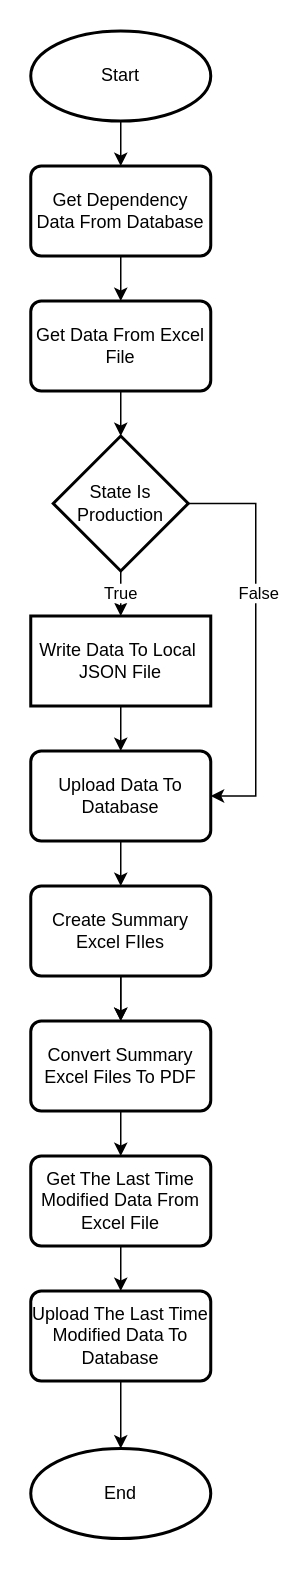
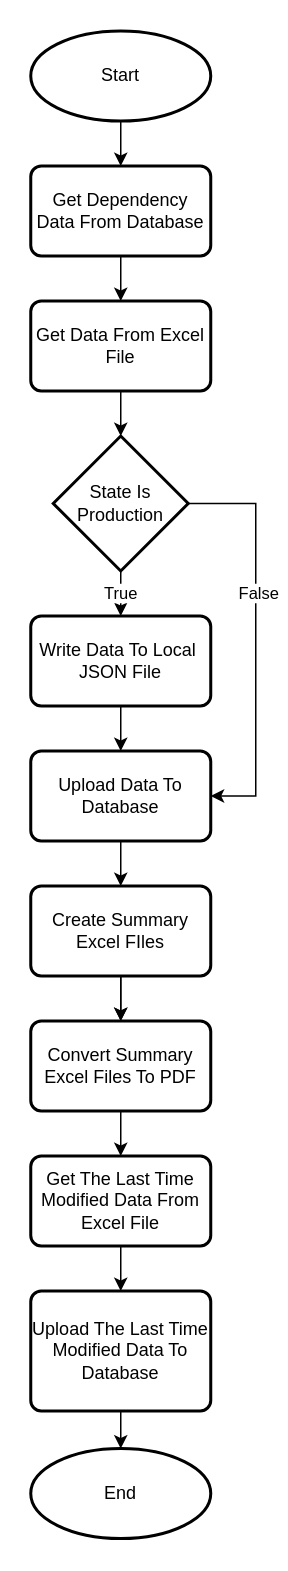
node "Write Data To Local JSON File": shape rectangle -> rounded rectangle
node "Upload The Last Time Modified Data To Database": size 180x90 -> 180x120
